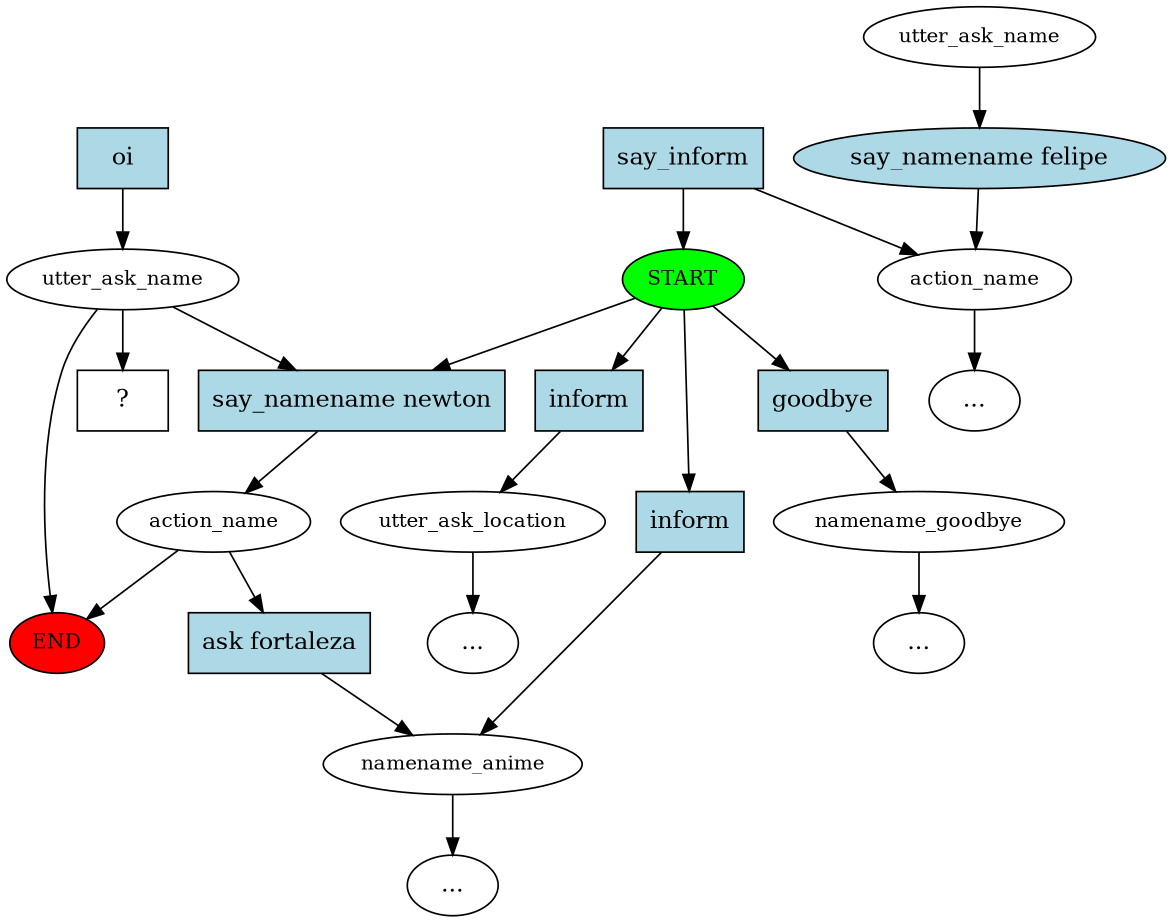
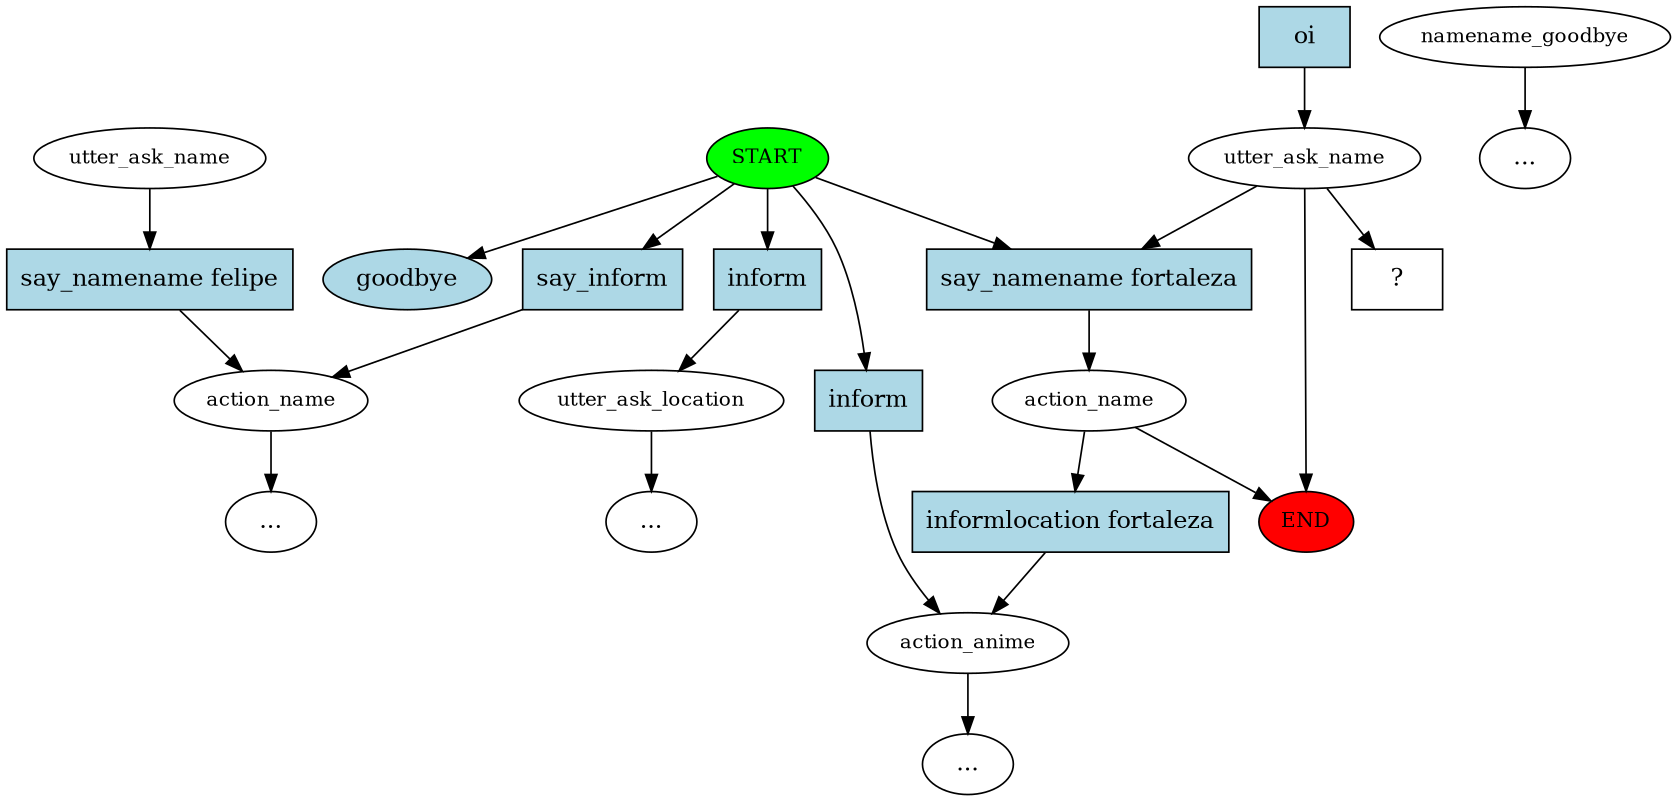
node "say_namename felipe": shape ellipse -> box
edge "say_inform" -> "START": reversed
node "say_namename newton": label "say_namename newton" -> "say_namename fortaleza"
node "goodbye": shape box -> ellipse
edge "goodbye" -> "namename_goodbye": removed
node "ask fortaleza": label "ask fortaleza" -> "informlocation fortaleza"
node "namename_anime": label "namename_anime" -> "action_anime"
